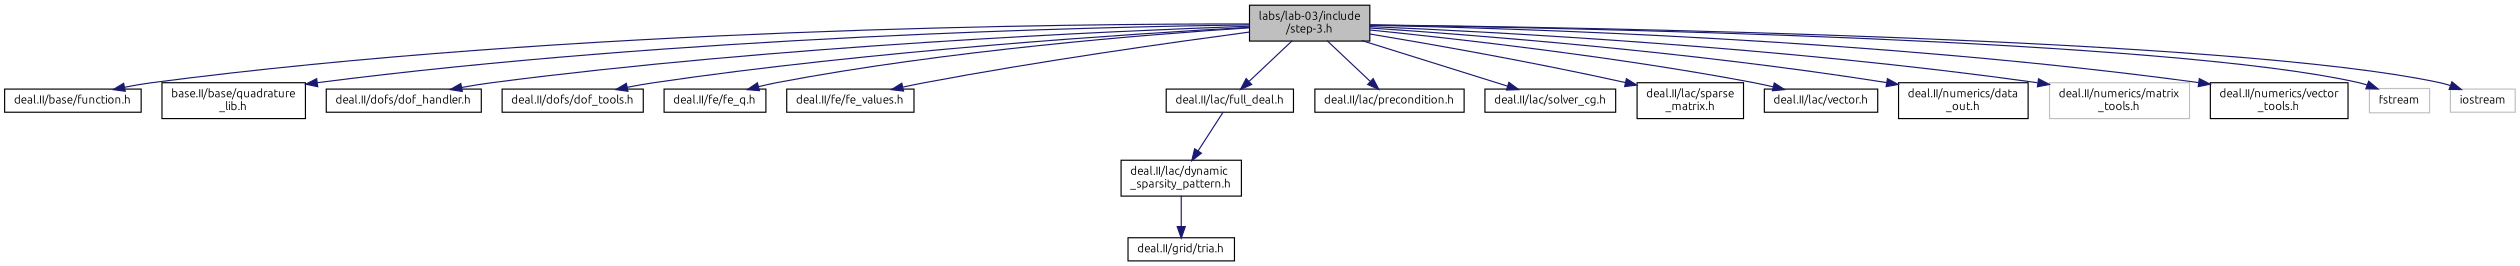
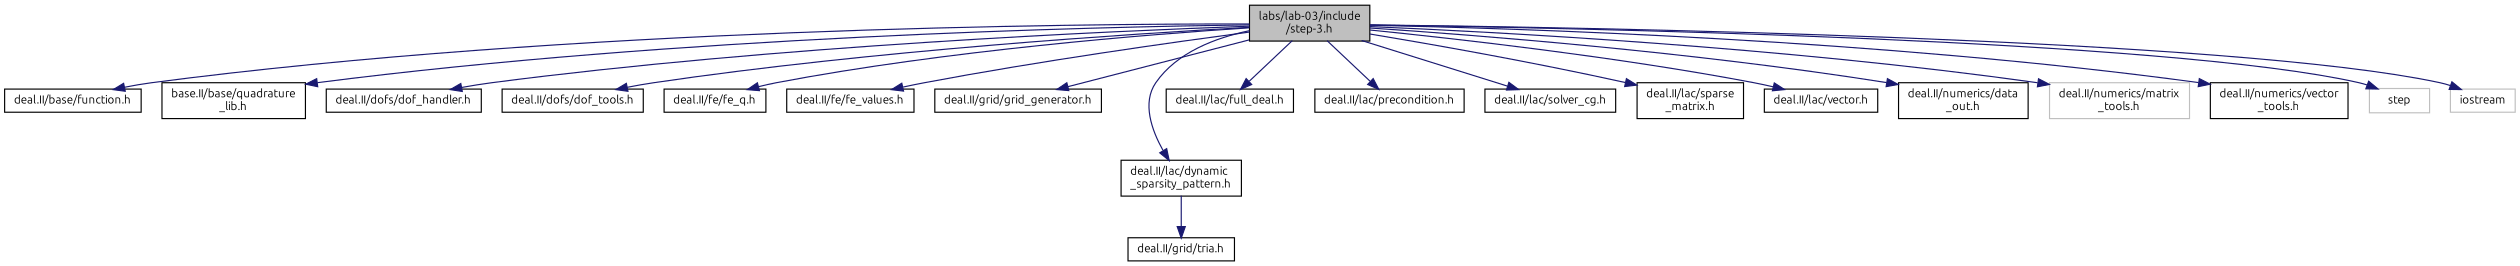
node "deal.II/grid/grid_generator.h": added
node "fstream": label "fstream" -> "step"
edge "deal.II/lac/full_deal.h" -> "deal.II/lac/dynamic _sparsity_pattern.h": now "labs/lab-03/include /step-3.h" -> "deal.II/lac/dynamic _sparsity_pattern.h"
